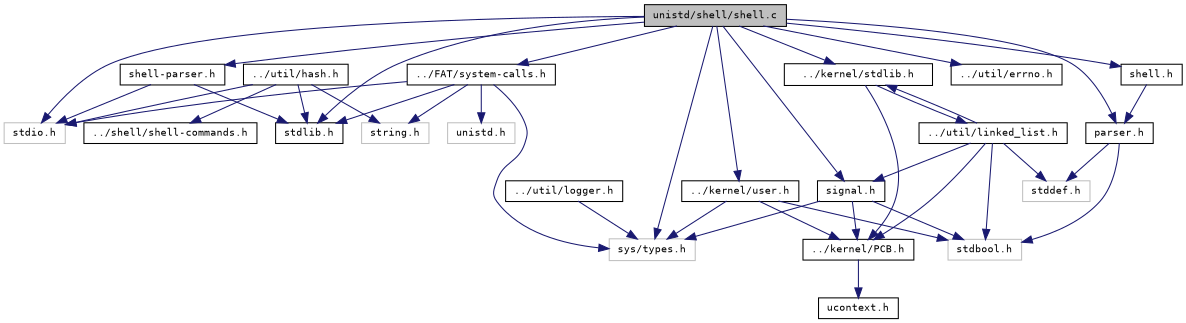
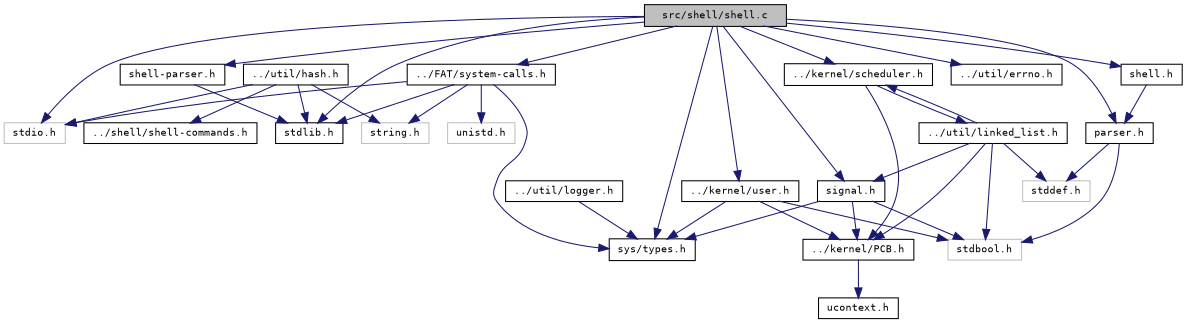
node "unistd/shell/shell.c": label "unistd/shell/shell.c" -> "src/shell/shell.c"
node "../kernel/stdlib.h": label "../kernel/stdlib.h" -> "../kernel/scheduler.h"
edge "shell-parser.h" -> "stdio.h": removed
node "sys/types.h": color grey75 -> black
